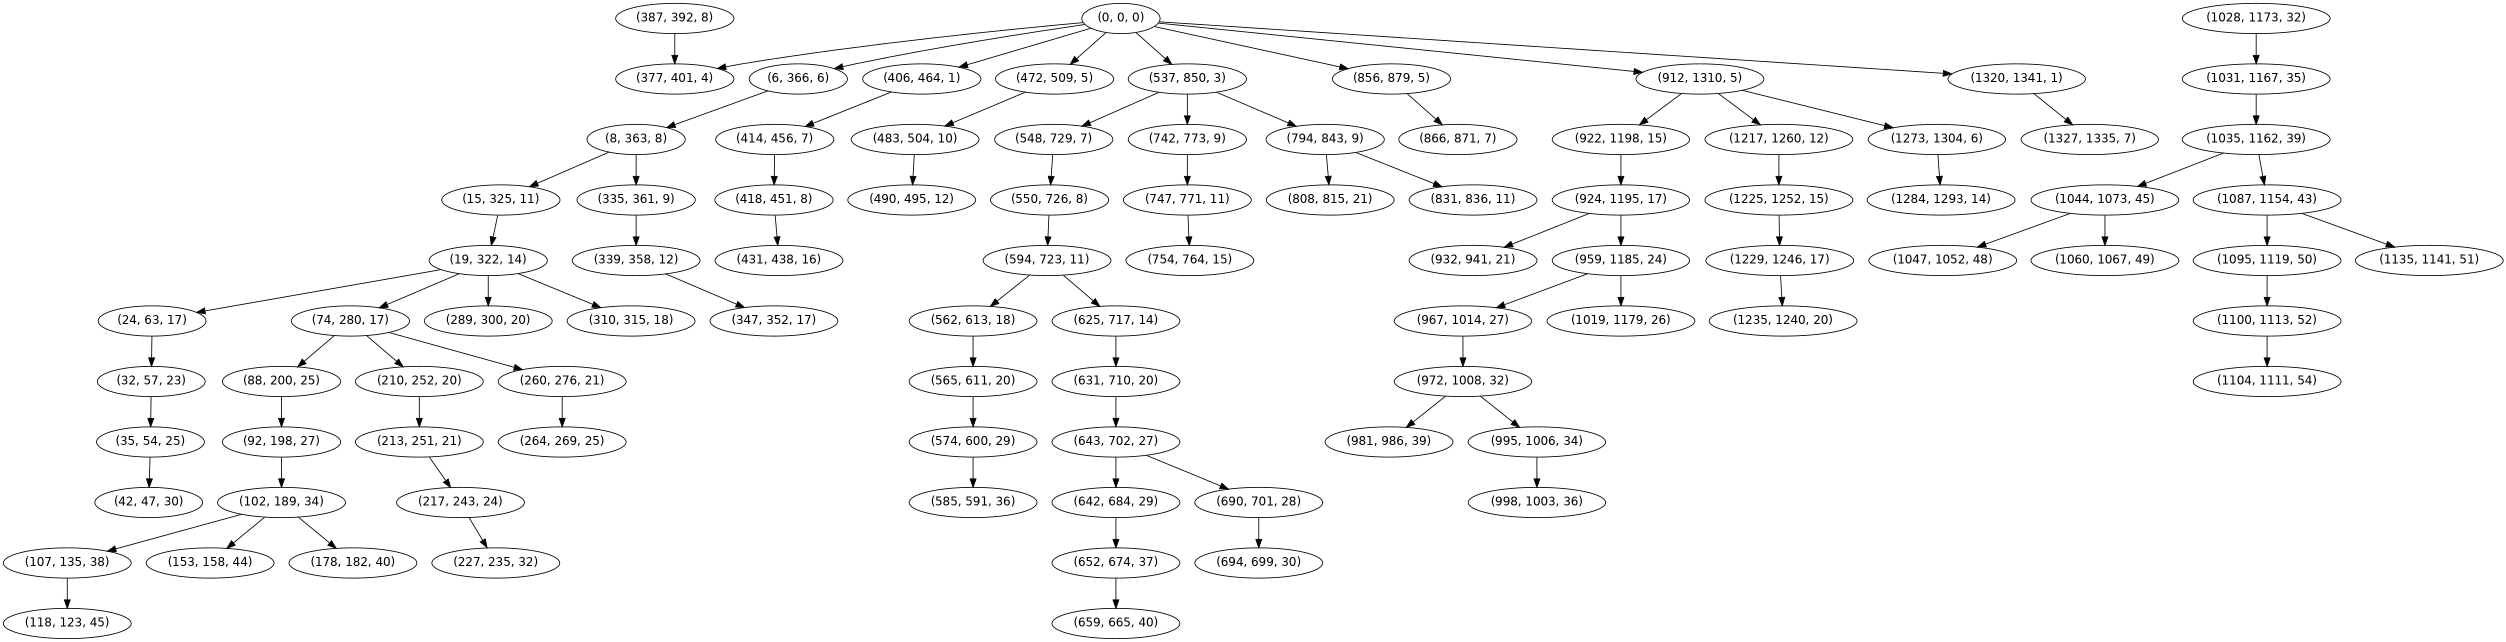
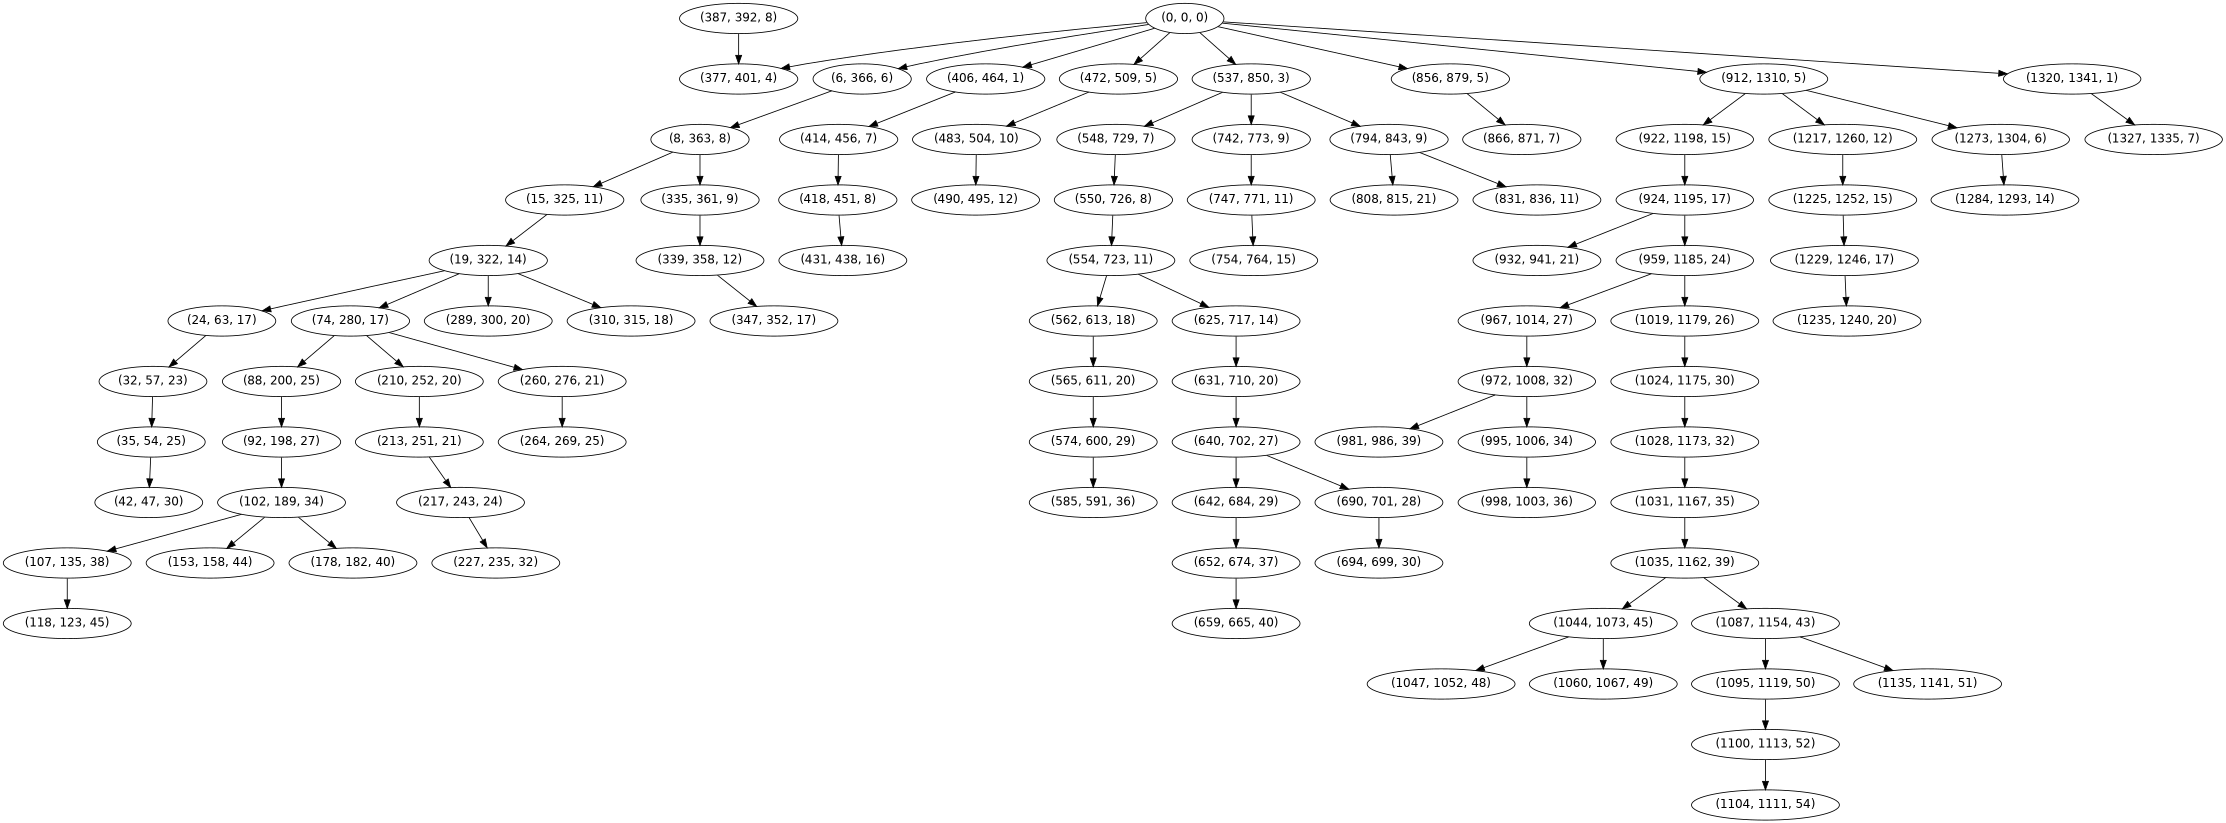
node "(594, 723, 11)": label "(594, 723, 11)" -> "(554, 723, 11)"
node "(1024, 1175, 30)": added
node "(643, 702, 27)": label "(643, 702, 27)" -> "(640, 702, 27)"
